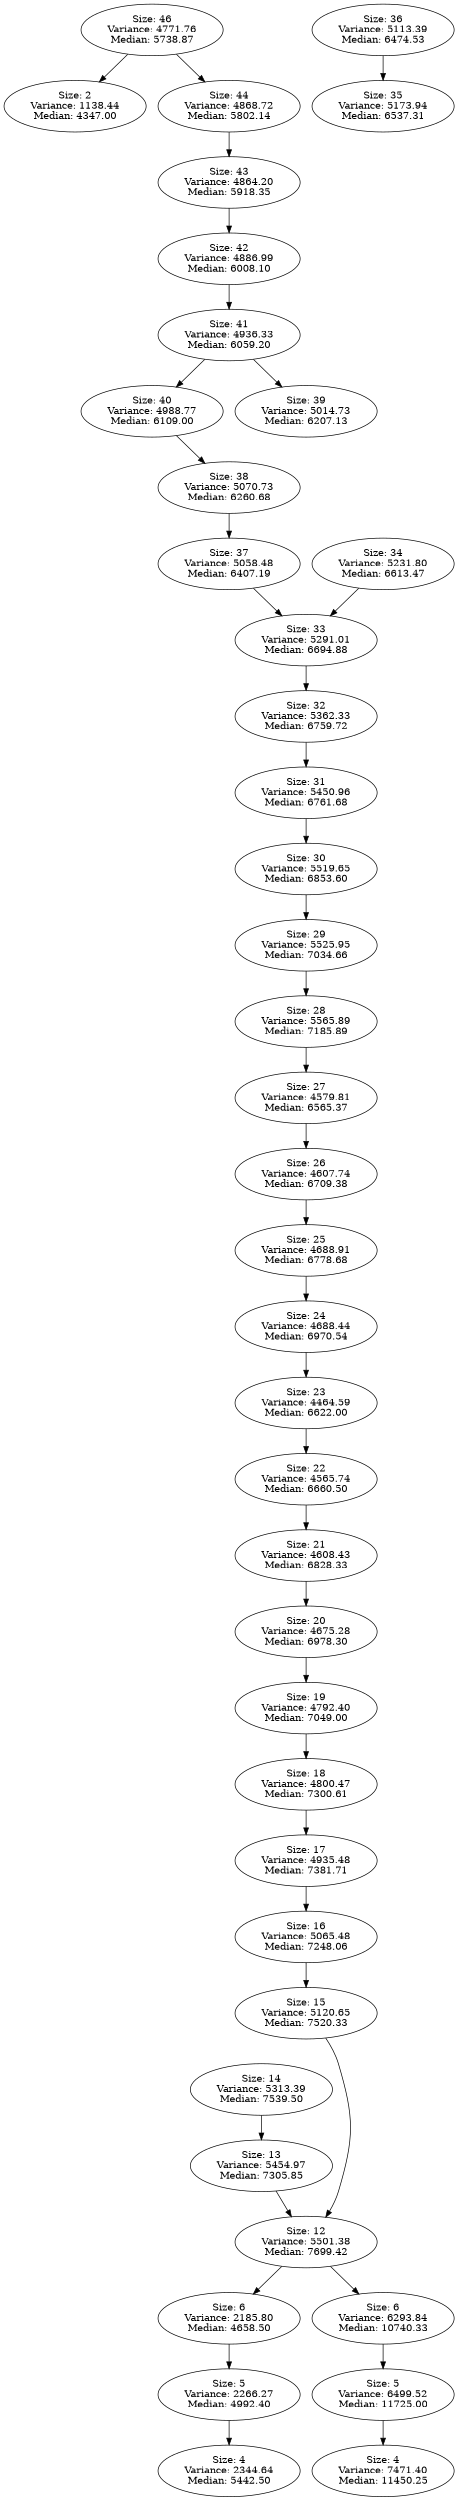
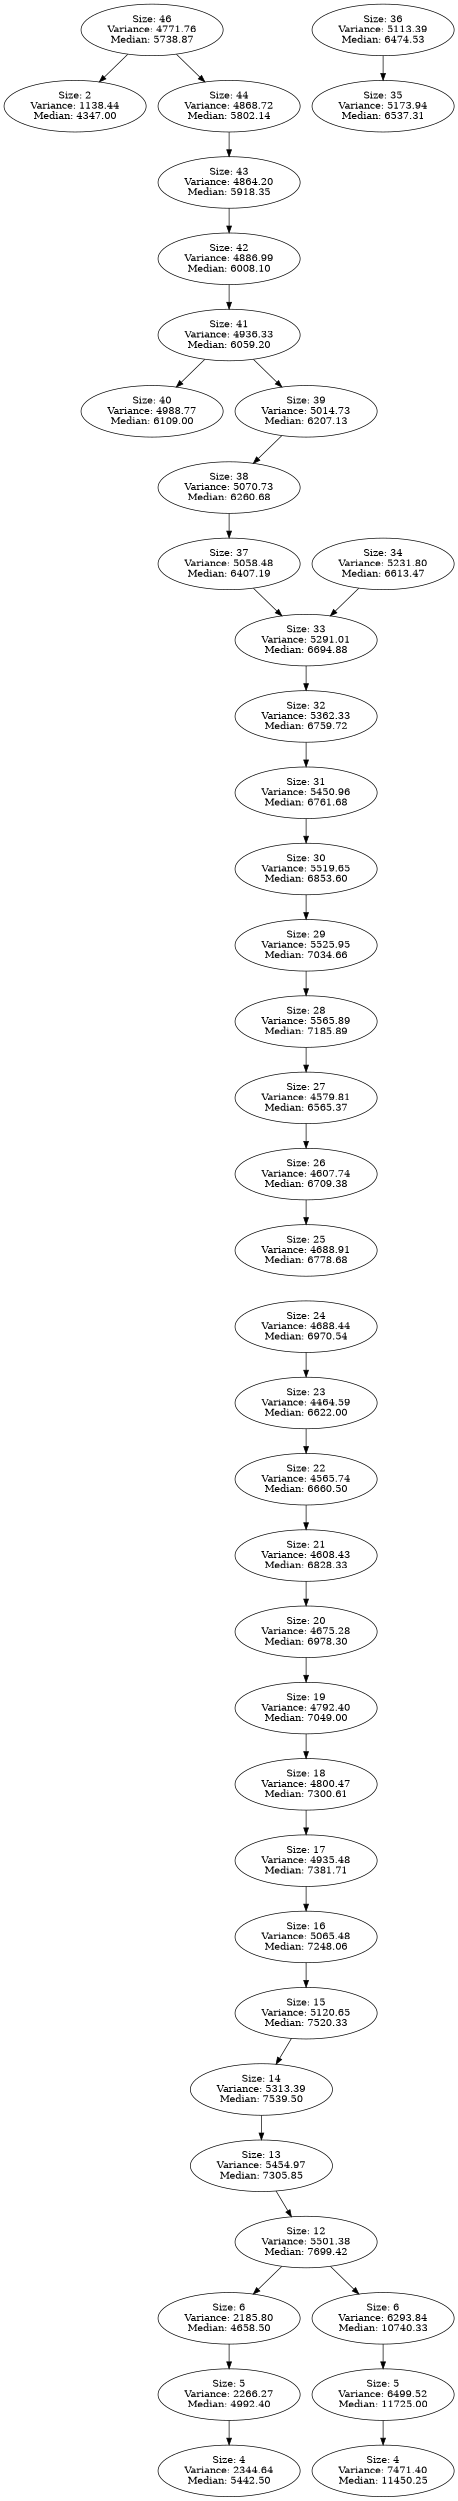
edge "Size: 40 Variance: 4988.77 Median: 6109.00" -> "Size: 38 Variance: 5070.73 Median: 6260.68": now "Size: 39 Variance: 5014.73 Median: 6207.13" -> "Size: 38 Variance: 5070.73 Median: 6260.68"
edge "Size: 25 Variance: 4688.91 Median: 6778.68" -> "Size: 24 Variance: 4688.44 Median: 6970.54": removed
edge "Size: 15 Variance: 5120.65 Median: 7520.33" -> "Size: 12 Variance: 5501.38 Median: 7699.42": now "Size: 15 Variance: 5120.65 Median: 7520.33" -> "Size: 14 Variance: 5313.39 Median: 7539.50"
